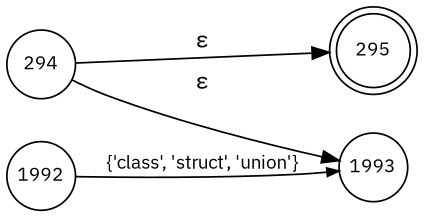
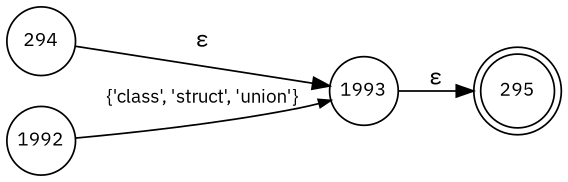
edge "294" -> "295": now "1993" -> "295"
